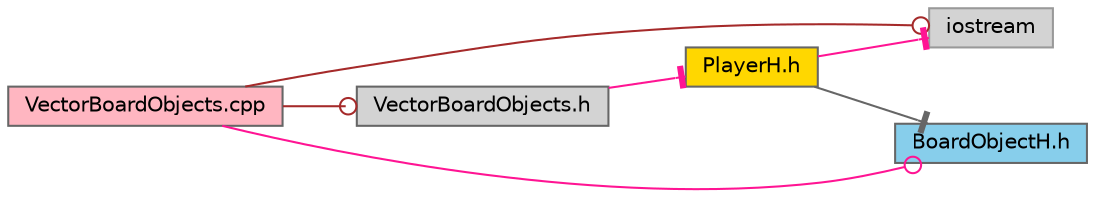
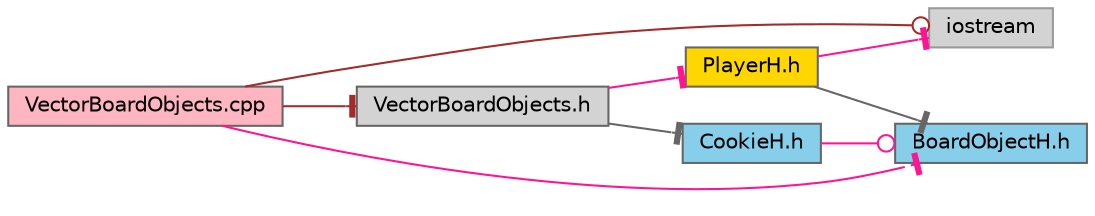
edge "VectorBoardObjects.cpp" -> "VectorBoardObjects.h": arrowhead odot -> tee
node "CookieH.h": added
edge "VectorBoardObjects.cpp" -> "BoardObjectH.h": arrowhead odot -> tee
